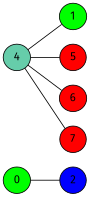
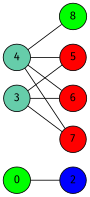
node "1": label "1" -> "8"
node "3": added
